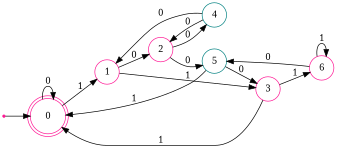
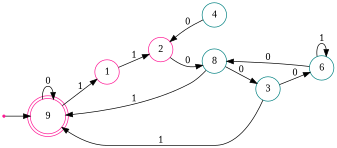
edge "4" -> "1": removed, label "0"
edge "2" -> "4": removed, label "0"
edge "1" -> "2": label "0" -> "1"
node "5": label "5" -> "8"
node "6": color deeppink -> teal
edge "3" -> "6": label "1" -> "0"
edge "1" -> "3": removed, label "1"
node "3": color deeppink -> teal
node "0": label "0" -> "9"
